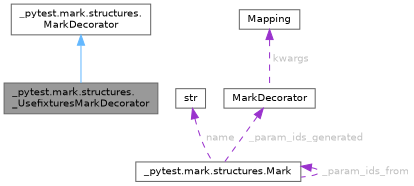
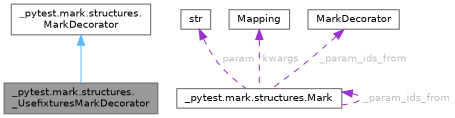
edge "MarkDecorator" -> "Mapping": now "_pytest.mark.structures.Mark" -> "Mapping"
edge "_pytest.mark.structures.Mark" -> "str": label " name" -> " param"
edge "_pytest.mark.structures.Mark" -> "MarkDecorator": label " _param_ids_generated" -> " _param_ids_from"
